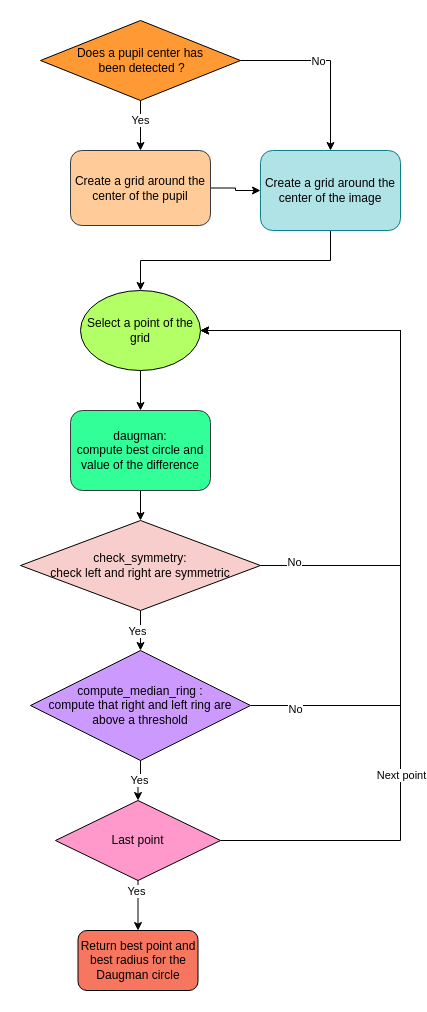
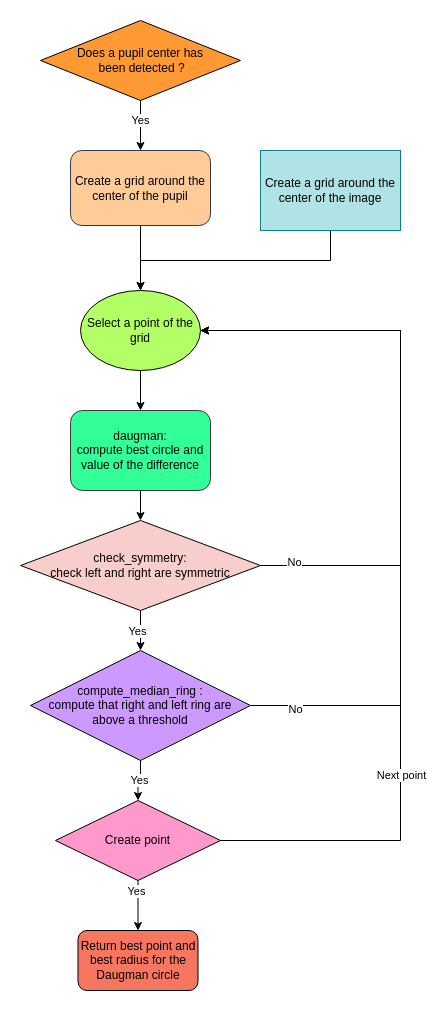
edge "Does a pupil center has been detected ?" -> "Create a grid around the center of the image": removed, label "No"
edge "Create a grid around the center of the pupil" -> "Create a grid around the center of the image": now "Create a grid around the center of the pupil" -> "Select a point of the grid"
node "Create a grid around the center of the image": shape rounded rectangle -> rectangle
node "Last point": label "Last point" -> "Create point"
